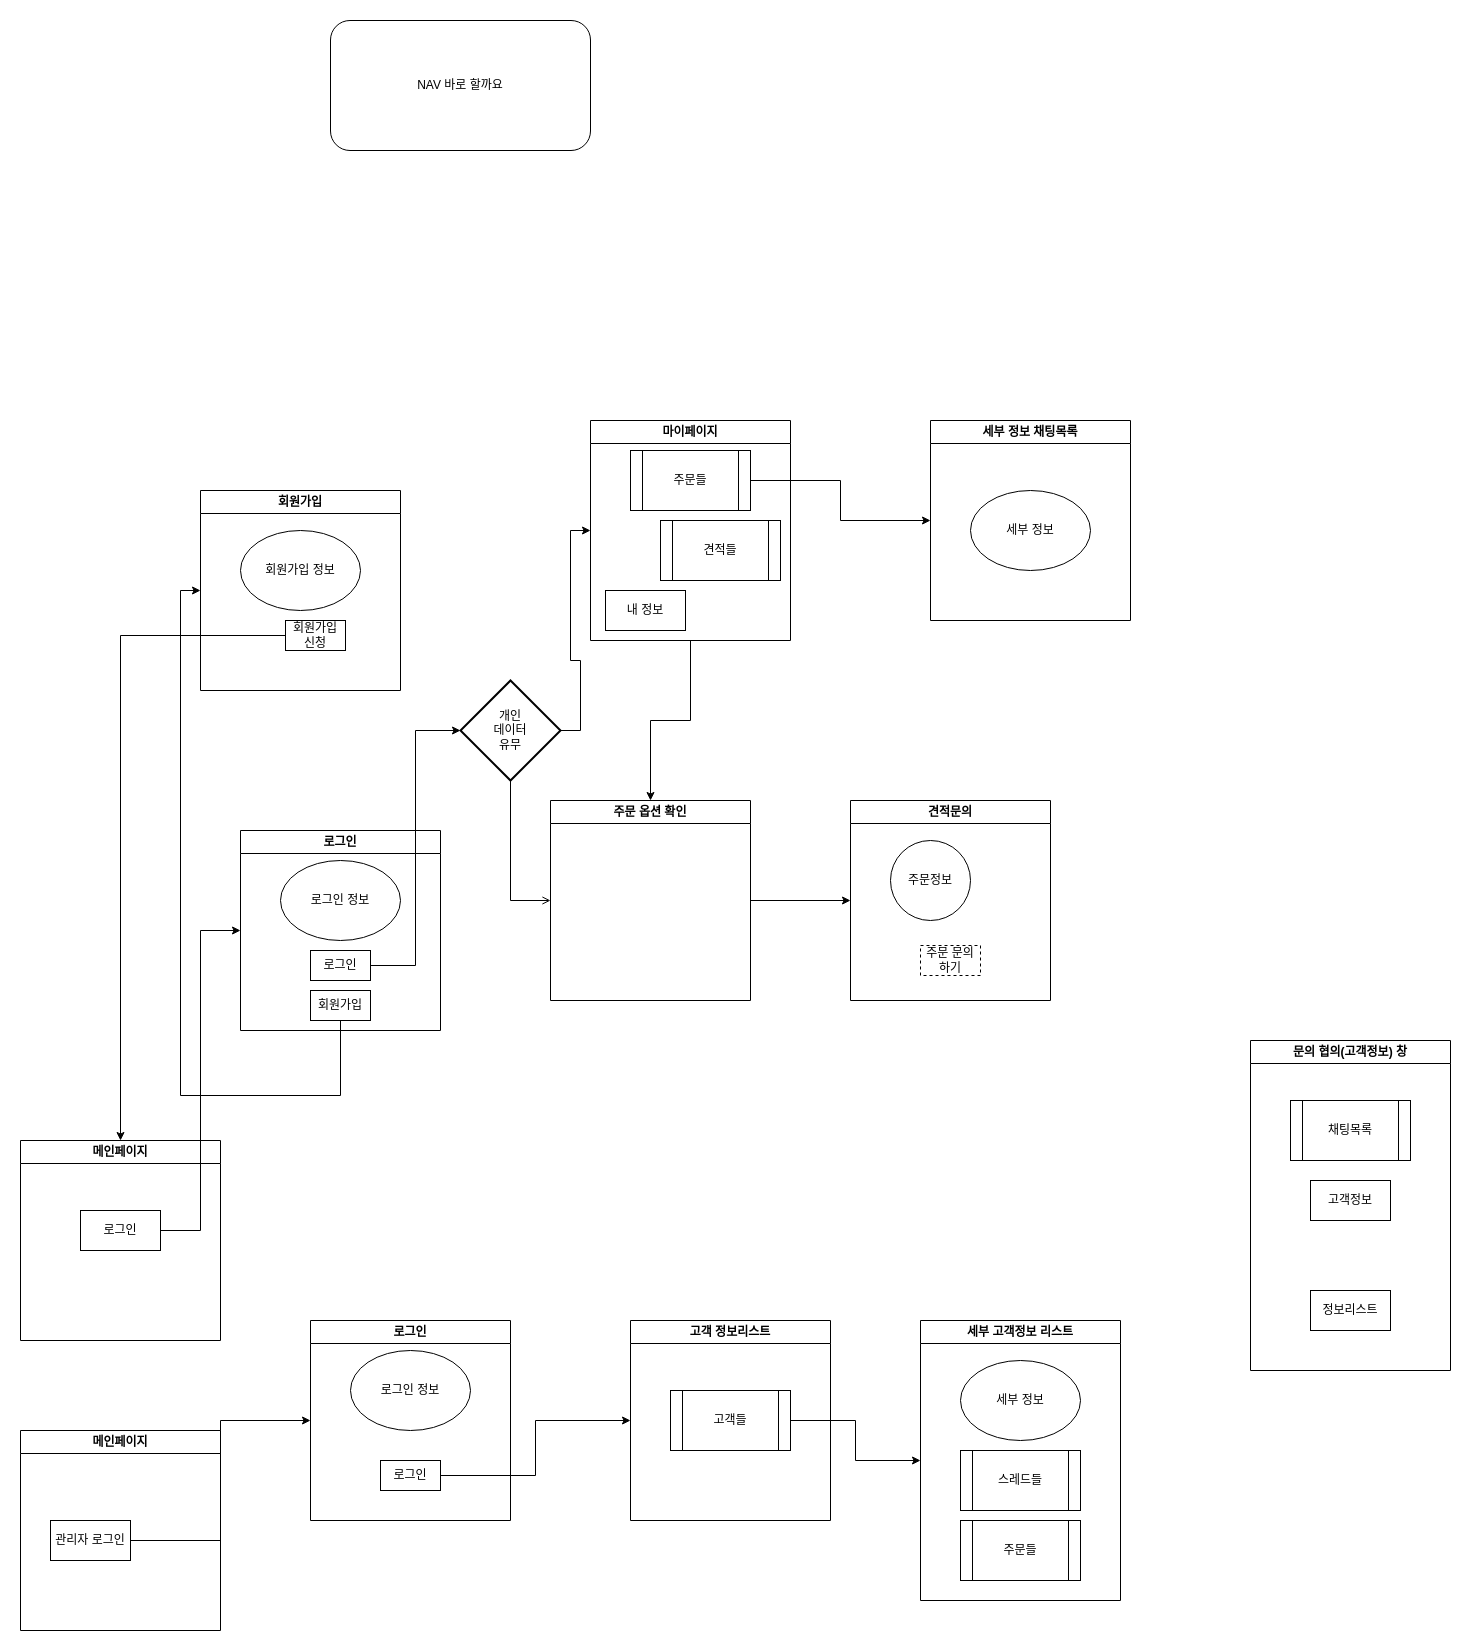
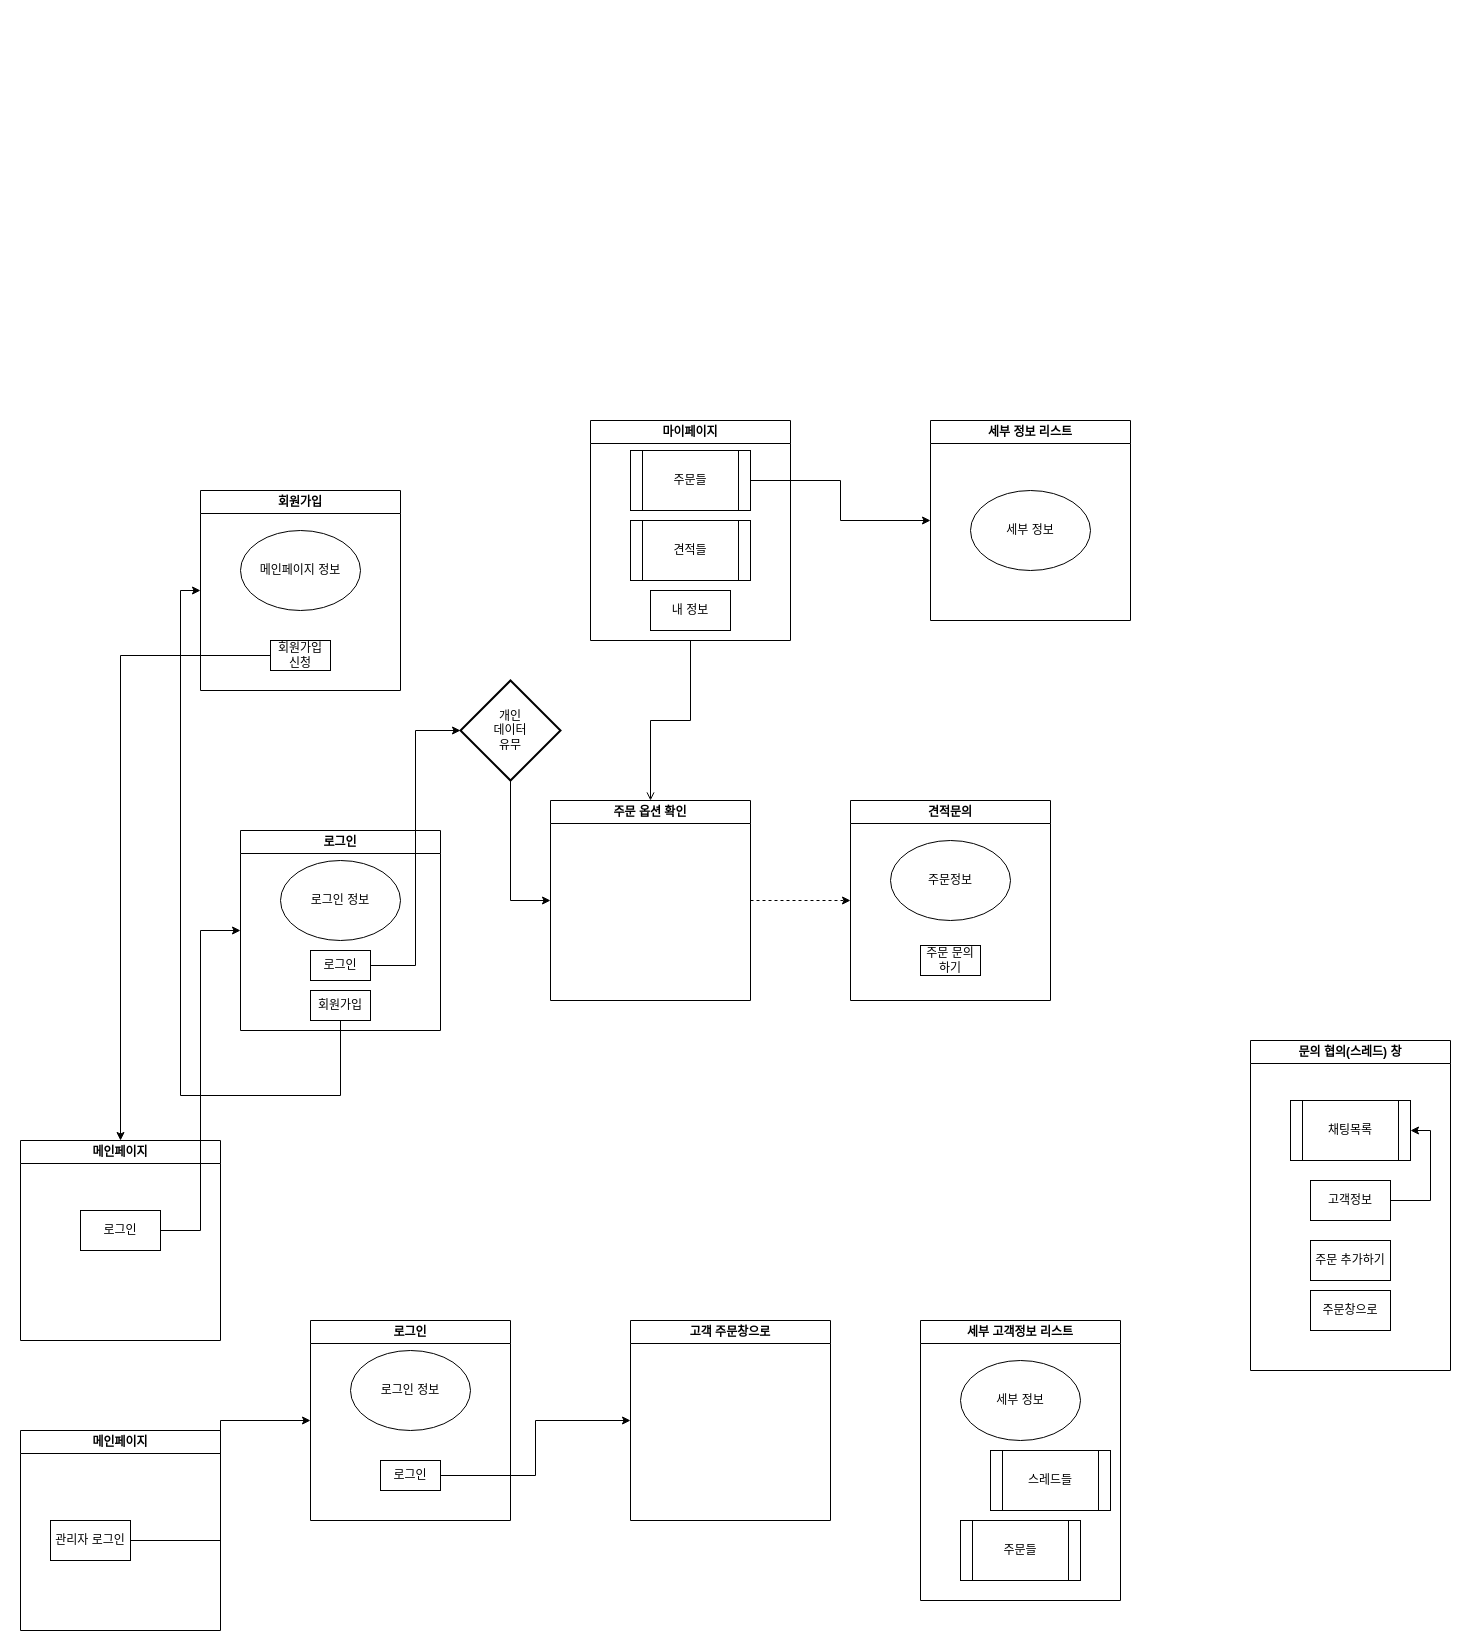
node "NAV 바로 할까요": removed
node "세부 정보 채팅목록": label "세부 정보 채팅목록" -> "세부 정보 리스트"
node "견적들": moved (721, 551) -> (691, 551)
node "회원가입 정보": label "회원가입 정보" -> "메인페이지 정보"
node "내 정보": moved (646, 611) -> (691, 611)
node "회원가입 신청": moved (316, 636) -> (301, 656)
edge "개인 데이터 유무" -> "마이페이지": removed
edge "마이페이지" -> "주문 옵션 확인": arrowhead classic -> open
node "주문정보": size 80x80 -> 120x80
edge "개인 데이터 유무" -> "주문 옵션 확인": arrowhead open -> classic
edge "주문 옵션 확인" -> "견적문의": style solid -> dashed
node "주문 문의하기": style dashed -> solid
node "문의 협의(고객정보) 창": label "문의 협의(고객정보) 창" -> "문의 협의(스레드) 창"
edge "고객정보" -> "채팅목록": added
node "주문 추가하기": added
node "정보리스트": label "정보리스트" -> "주문창으로"
node "고객 정보리스트": label "고객 정보리스트" -> "고객 주문창으로"
node "고객들": removed
edge "고객들" -> "세부 고객정보 리스트": removed
node "스레드들": moved (1021, 1481) -> (1051, 1481)
